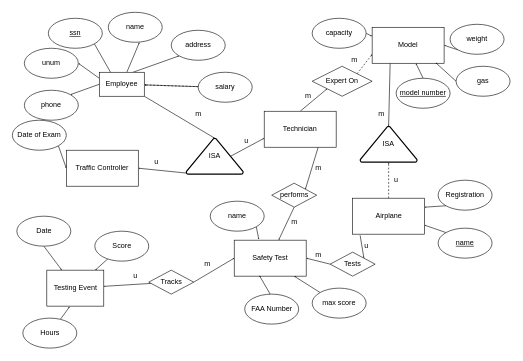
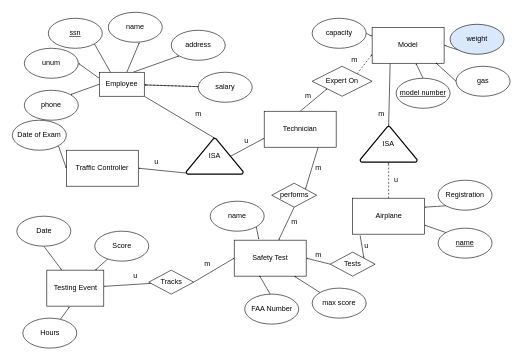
node "weight": fillcolor #ffffff -> #dae8fc
